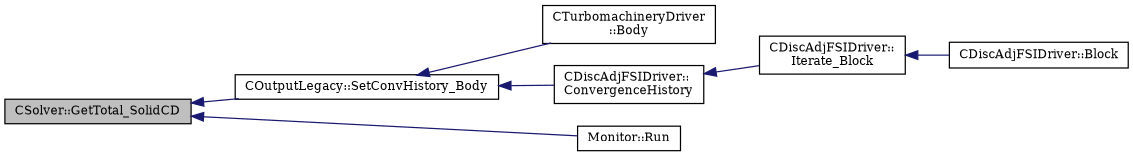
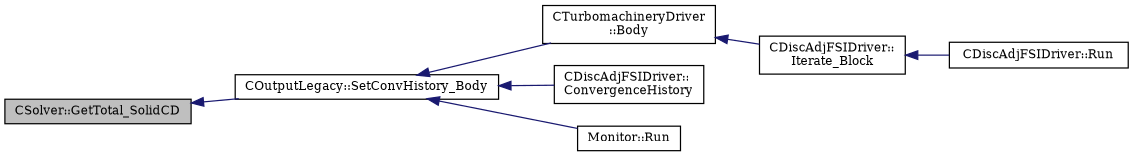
node "CDiscAdjFSIDriver::Block": label "CDiscAdjFSIDriver::Block" -> "CDiscAdjFSIDriver::Run"
edge "CDiscAdjFSIDriver:: Iterate_Block" -> "CDiscAdjFSIDriver:: ConvergenceHistory": now "CDiscAdjFSIDriver:: Iterate_Block" -> "CTurbomachineryDriver ::Body"
edge "Monitor::Run" -> "CSolver::GetTotal_SolidCD": now "Monitor::Run" -> "COutputLegacy::SetConvHistory_Body"
